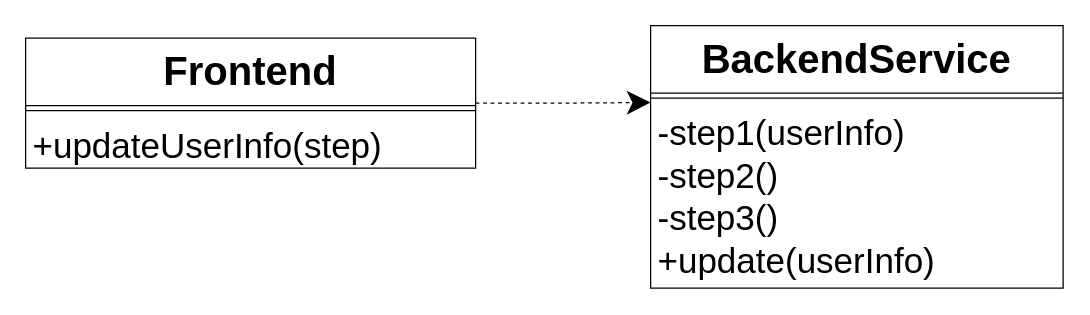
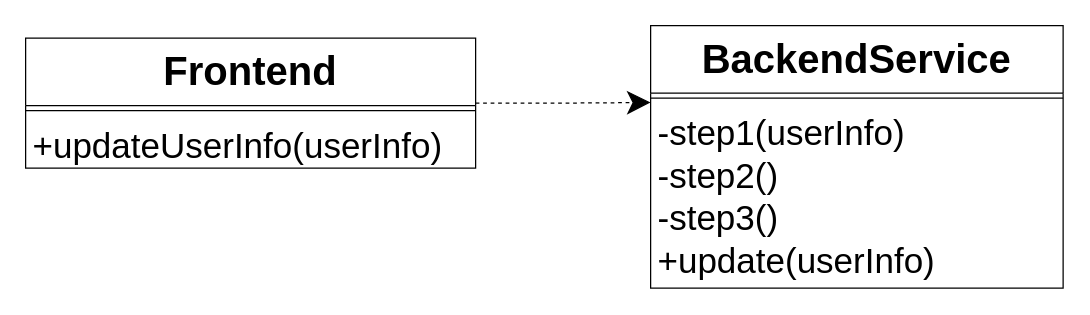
node "+updateUserInfo(step)": label "+updateUserInfo(step)" -> "+updateUserInfo(userInfo)"
